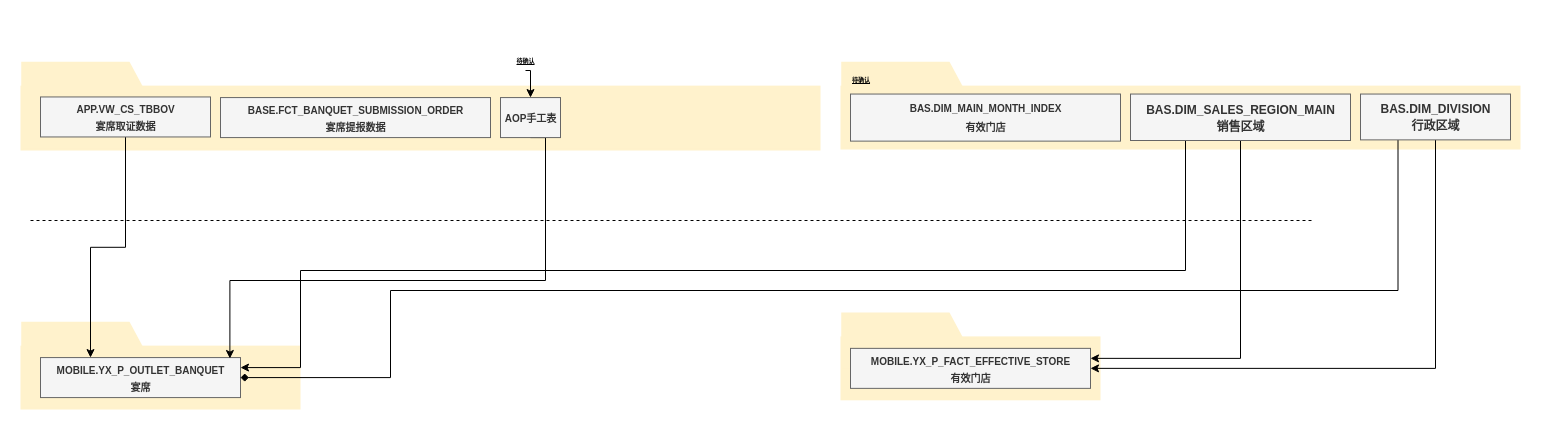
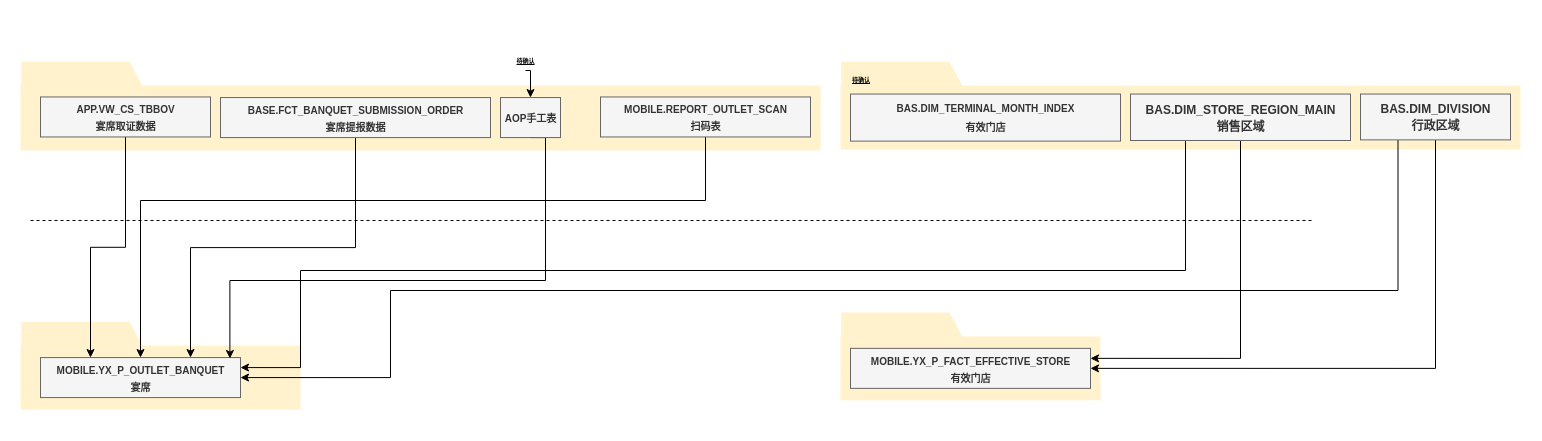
node "MOBILE.REPORT_OUTLET_SCAN 扫码表": added
node "BAS.DIM_MAIN_MONTH_INDEX 有效门店": label "BAS.DIM_MAIN_MONTH_INDEX 有效门店" -> "BAS.DIM_TERMINAL_MONTH_INDEX 有效门店"
node "BAS.DIM_SALES_REGION_MAIN 销售区域": label "BAS.DIM_SALES_REGION_MAIN 销售区域" -> "BAS.DIM_STORE_REGION_MAIN 销售区域"
edge "MOBILE.REPORT_OUTLET_SCAN 扫码表" -> "MOBILE.YX_P_OUTLET_BANQUET 宴席": added
edge "BASE.FCT_BANQUET_SUBMISSION_ORDER 宴席提报数据" -> "MOBILE.YX_P_OUTLET_BANQUET 宴席": added
edge "BAS.DIM_DIVISION 行政区域" -> "MOBILE.YX_P_OUTLET_BANQUET 宴席": arrowhead diamond -> classic
